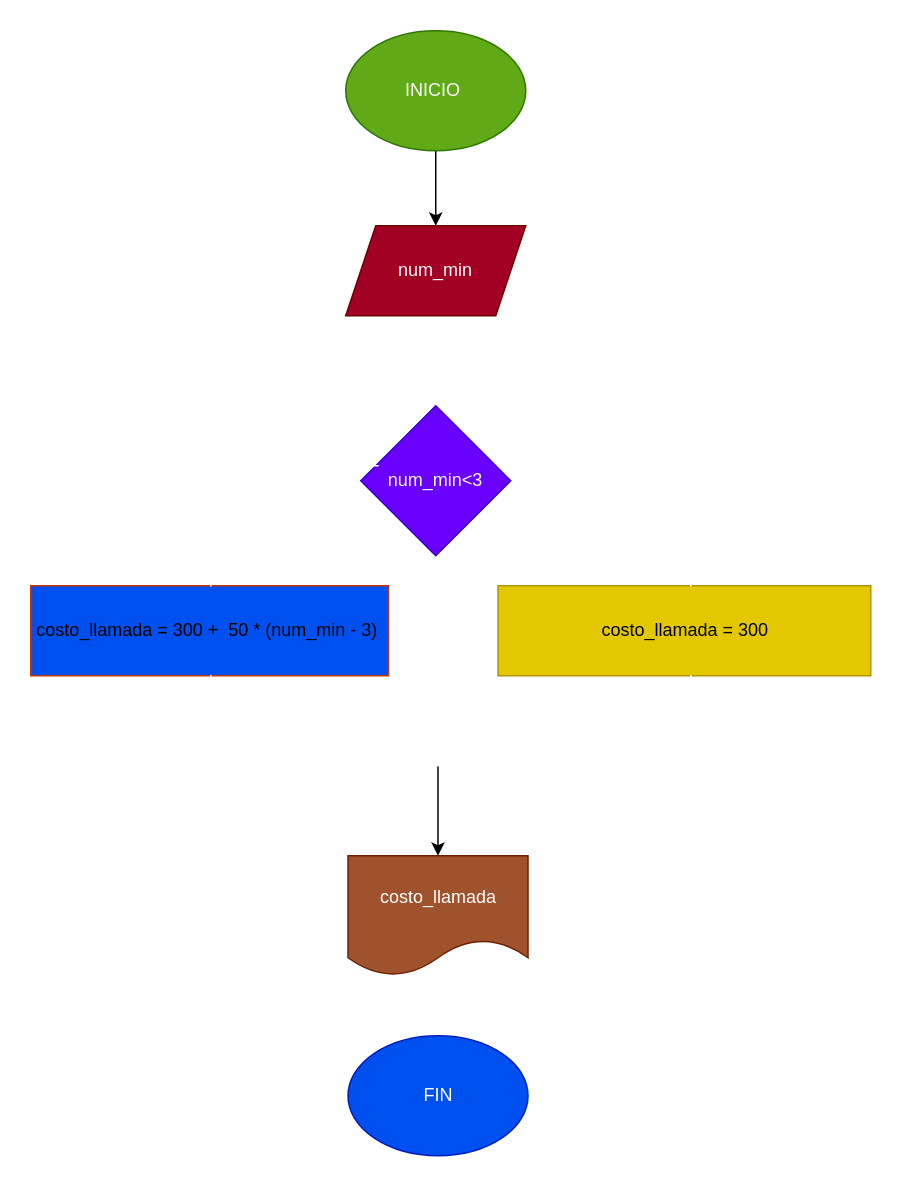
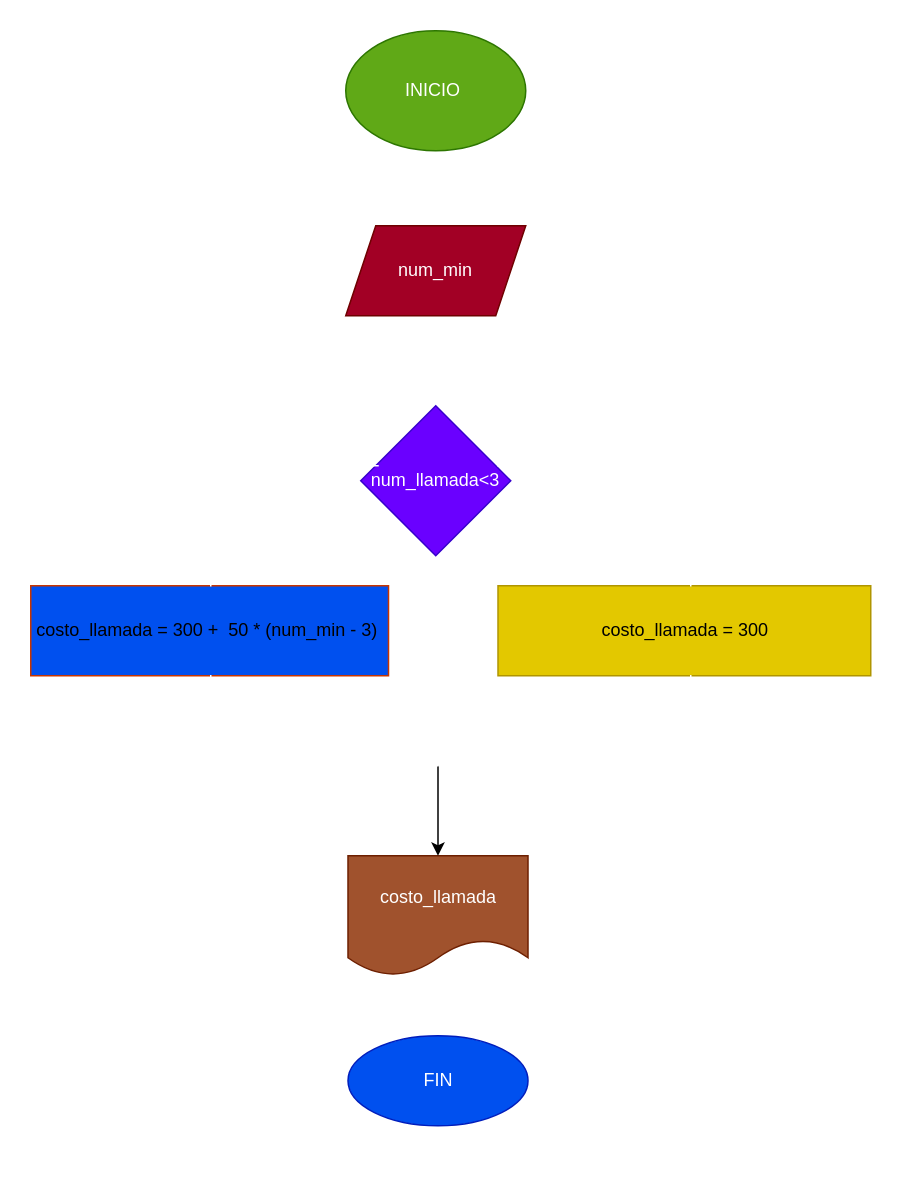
edge "INICIO" -> "num_min": removed
node "num_min<3": label "num_min<3" -> "num_llamada<3"
node "FIN": size 180x120 -> 180x90
